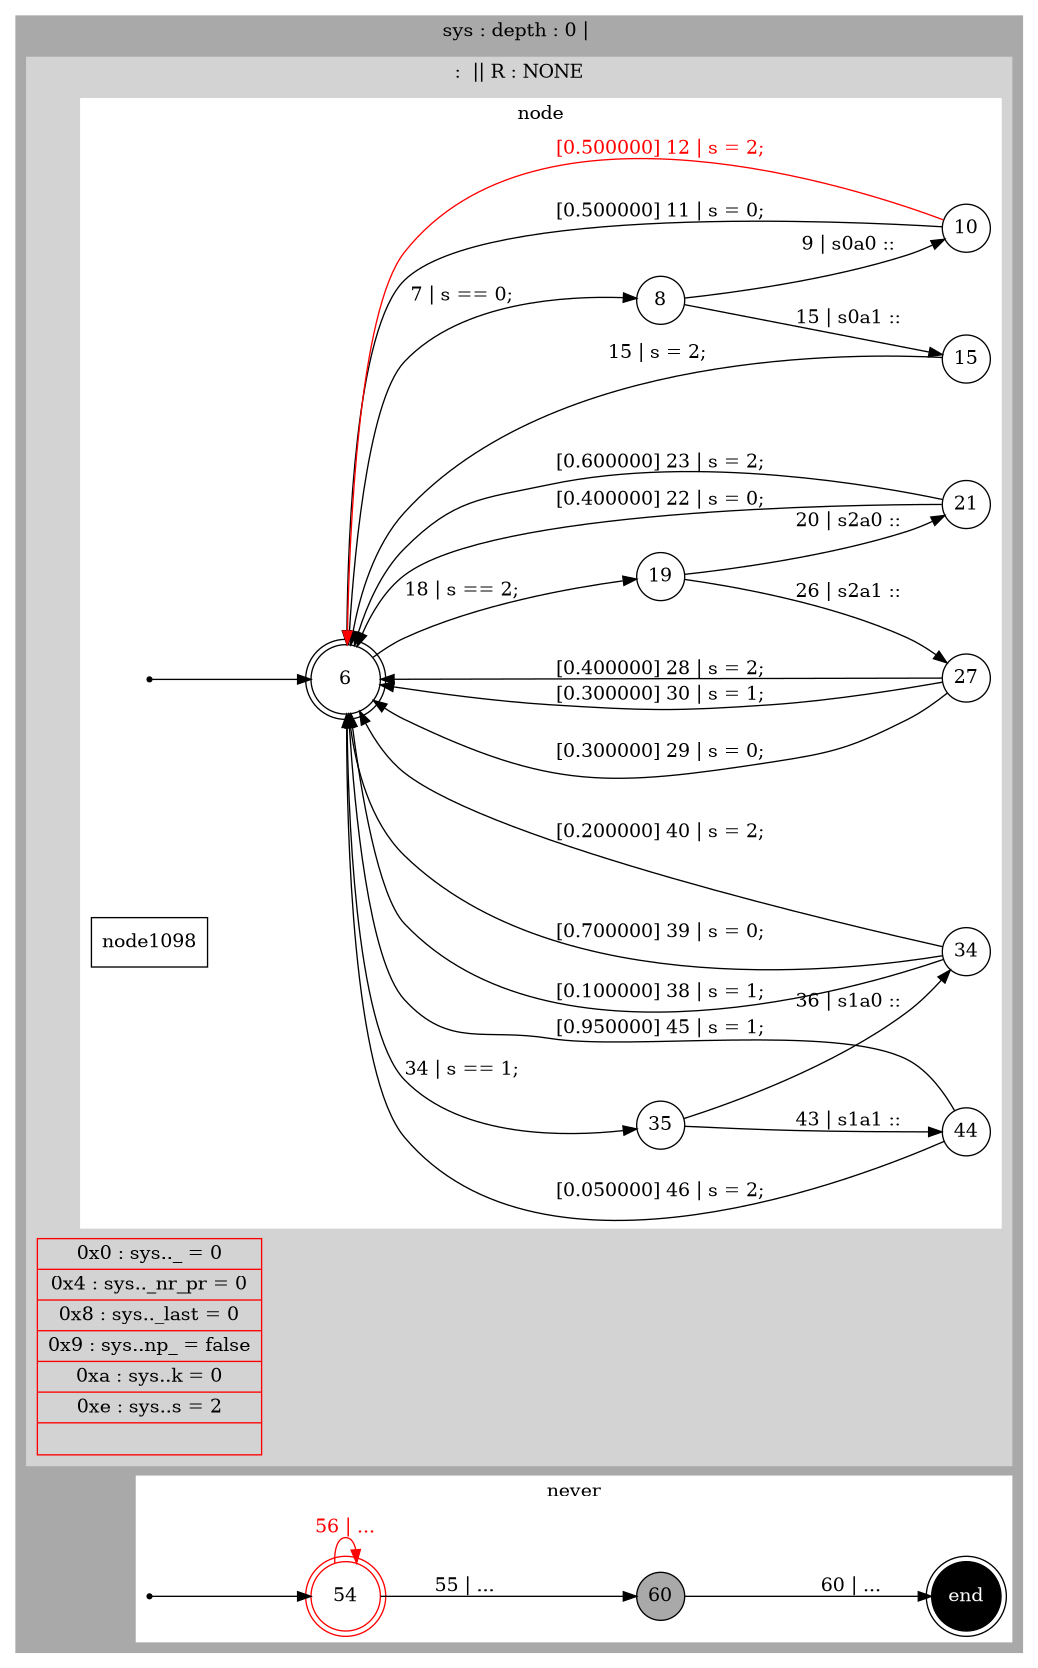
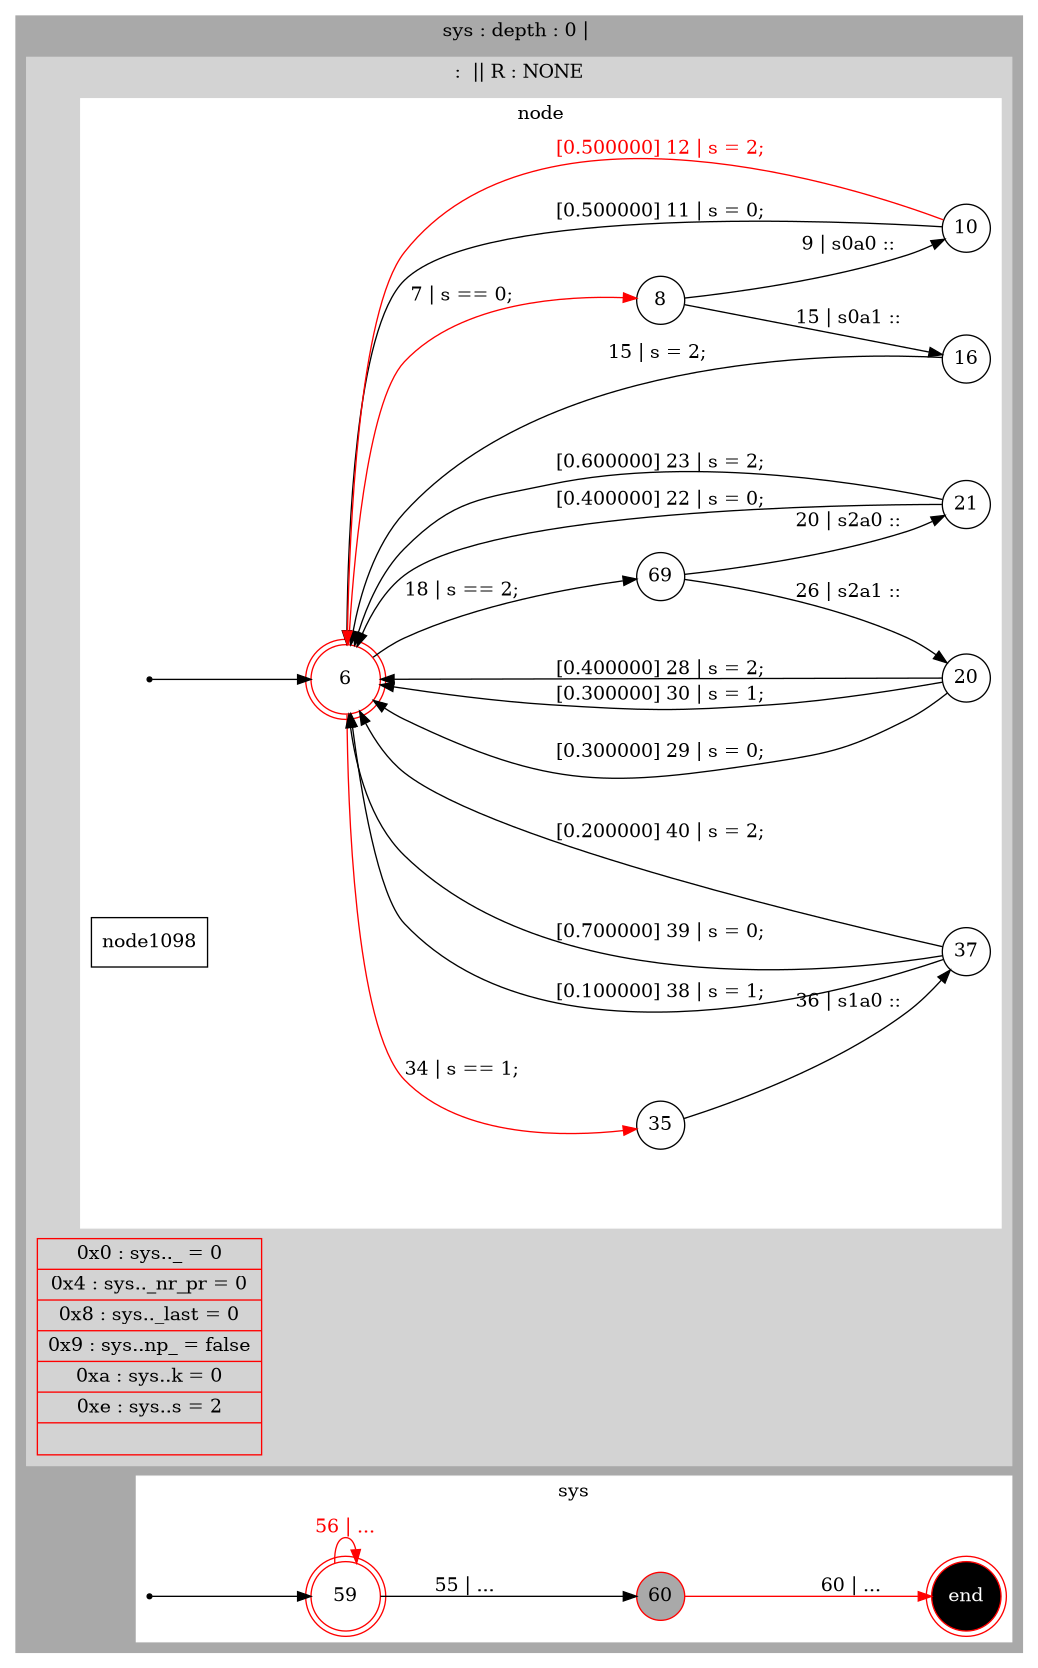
node "15": label "15" -> "16"
edge "6" -> "8": color black -> red
node "19": label "19" -> "69"
node "27": label "27" -> "20"
node "6": color black -> red
node "34": label "34" -> "37"
edge "6" -> "35": color black -> red
node "44": removed
cluster " never ": label " never " -> " sys "
node "54": label "54" -> "59"
node "60": color black -> red
edge "60" -> "end": color black -> red
node "end": color black -> red
